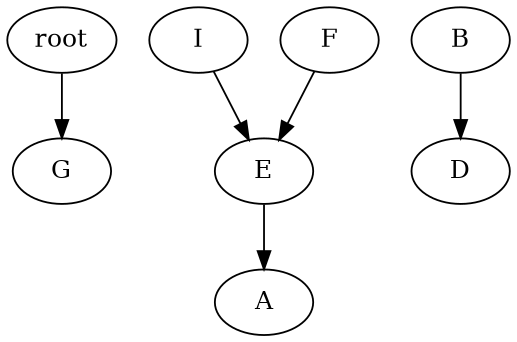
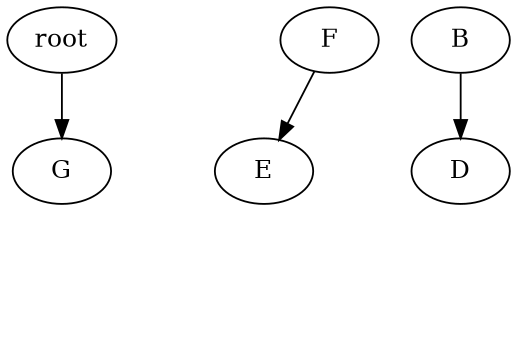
node "I": removed
node "A": removed
